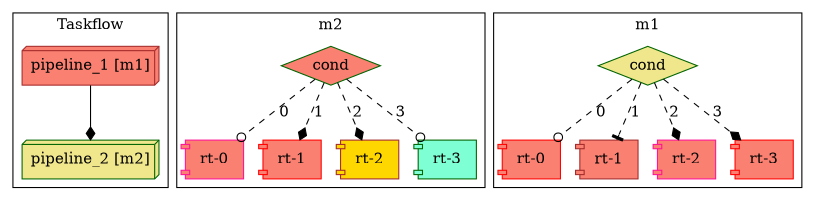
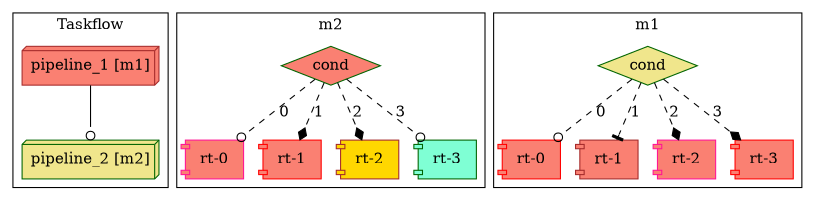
edge "pipeline_1 [m1]" -> "pipeline_2 [m2]": arrowhead diamond -> odot
